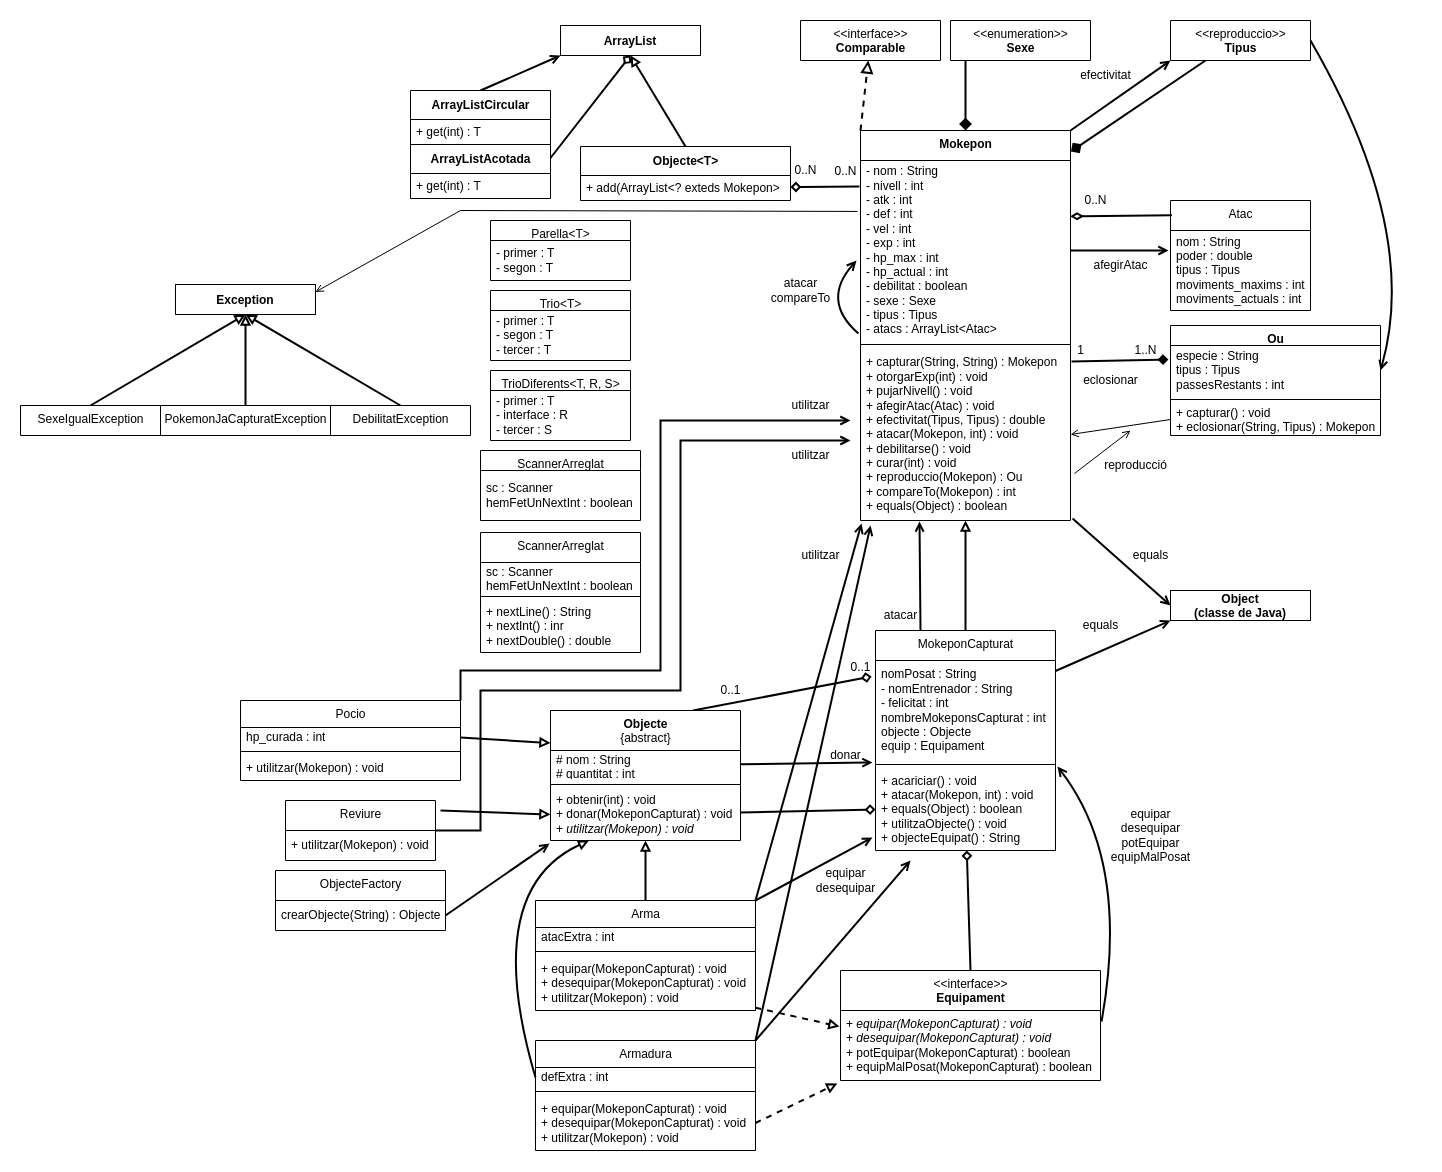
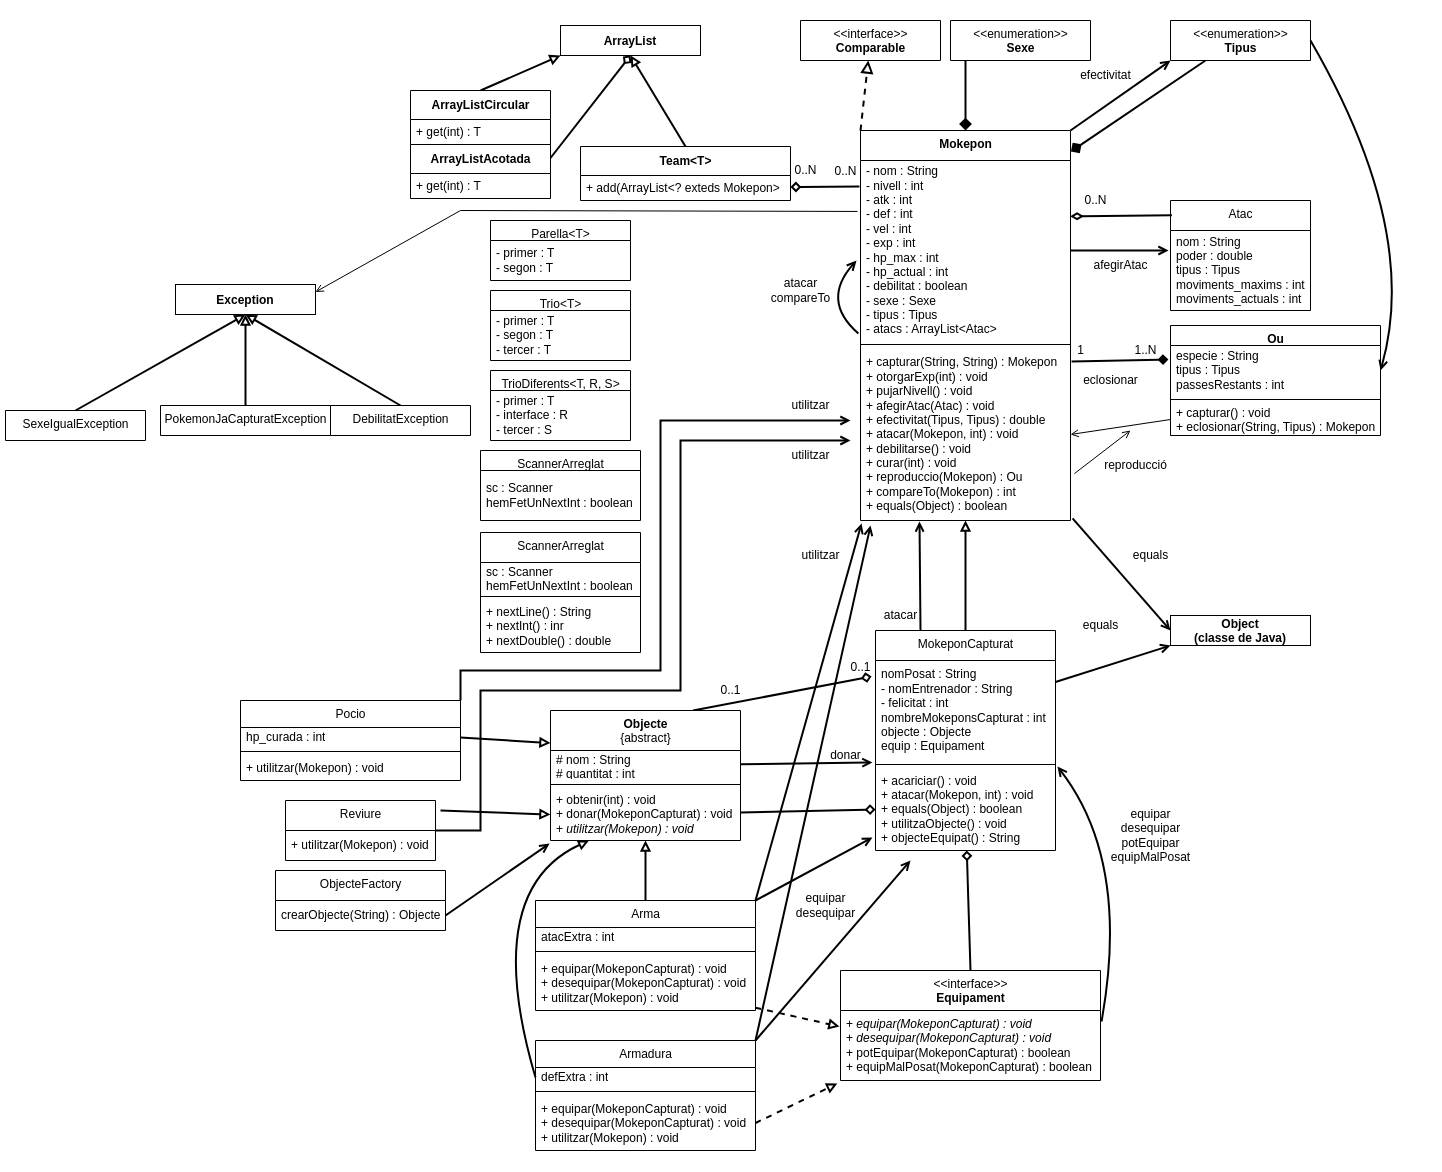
node "<<reproduccio>> Tipus": label "<<reproduccio>> Tipus" -> "<<enumeration>> Tipus"
edge "ArrayListCircular" -> "ArrayList": arrowhead open -> block
node "Objecte<T>": label "Objecte<T>" -> "Team<T>"
node "SexeIgualException": moved (91, 421) -> (76, 426)
node "Object (classe de Java)": moved (1241, 606) -> (1241, 631)
node "equipar desequipar": moved (846, 881) -> (826, 906)
